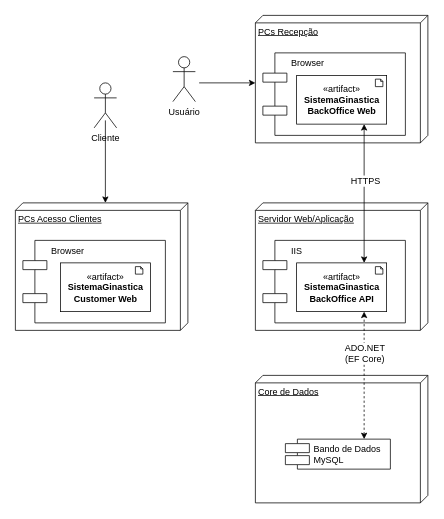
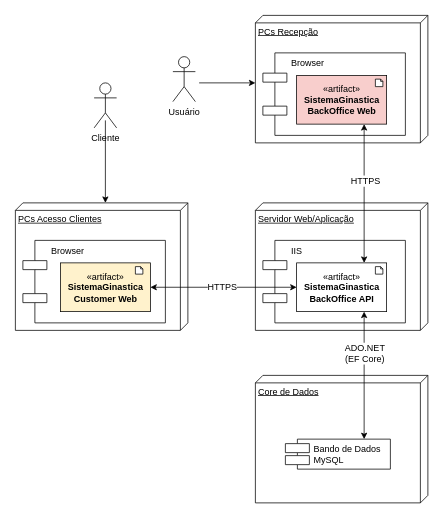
node "«artifact» SistemaGinastica BackOffice Web": fillcolor #ffffff -> #f8cecc
node "«artifact» SistemaGinastica Customer Web": fillcolor #ffffff -> #fff2cc
edge "«artifact» SistemaGinastica Customer Web" -- "«artifact» SistemaGinastica BackOffice API": added, label "HTTPS"
edge "«artifact» SistemaGinastica BackOffice API" -- "Bando de Dados MySQL": style dashed -> solid
